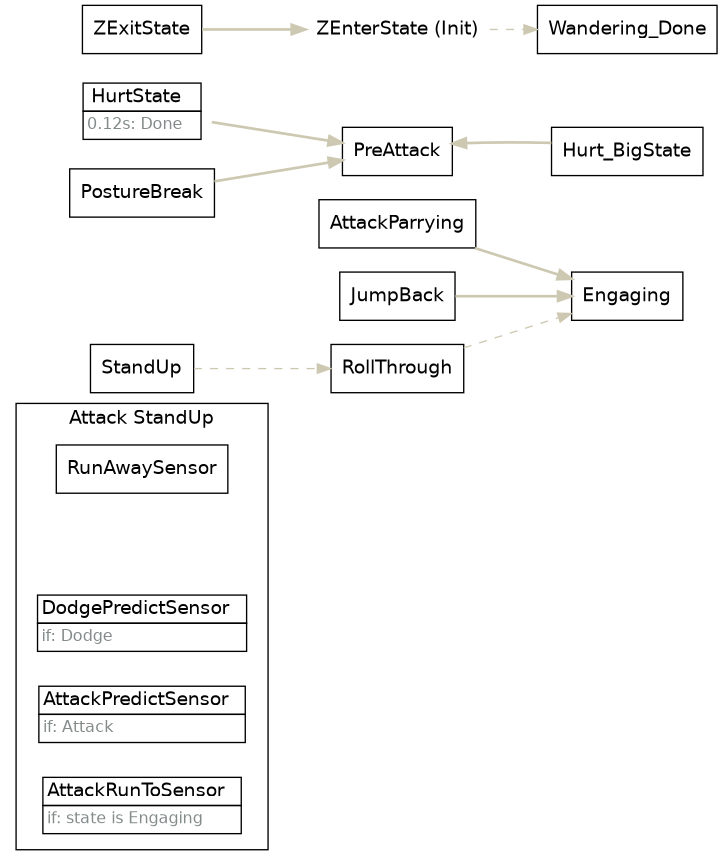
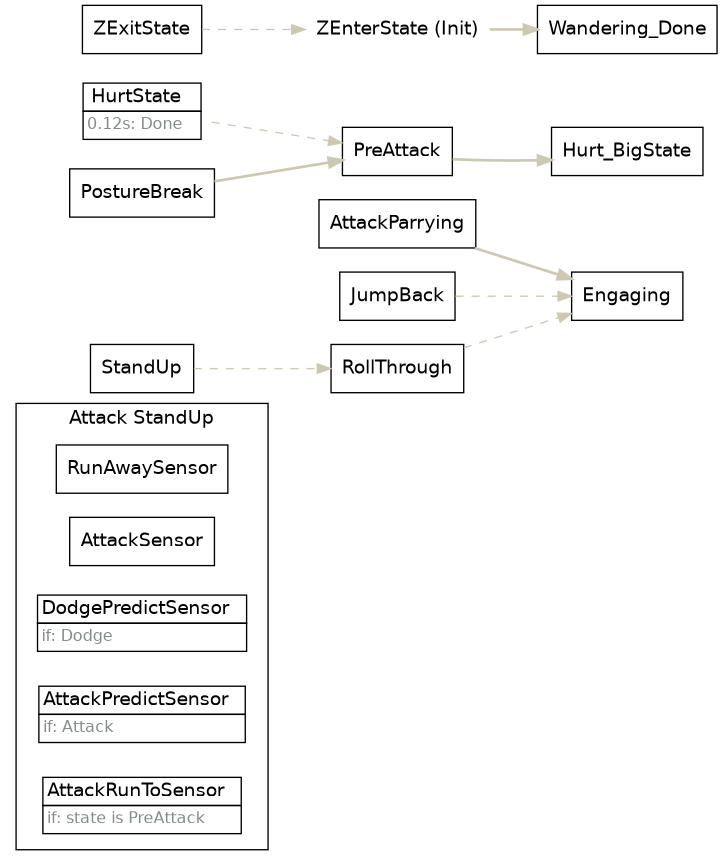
edge "ZExitState" -> "ZEnterState (Init)": style bold -> dashed
edge "ZEnterState (Init)" -> "Wandering_Done": style dashed -> bold
edge "HurtState" -> "PreAttack": style bold -> dashed
edge "Hurt_BigState" -> "PreAttack": reversed
edge "JumpBack" -> "Engaging": style bold -> dashed
node "AttackSensor": added
node "AttackRunToSensor": text "if: state is Engaging" -> "if: state is PreAttack"
